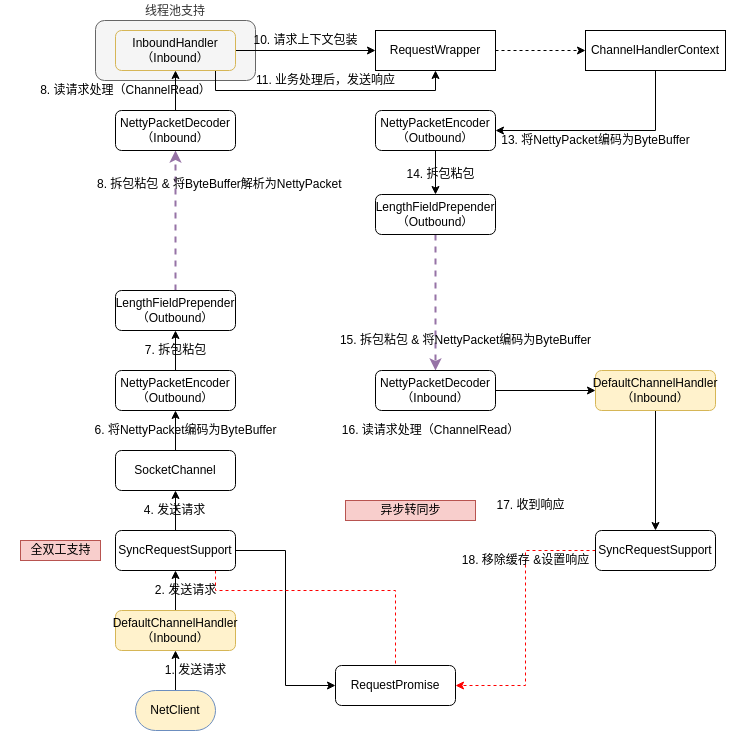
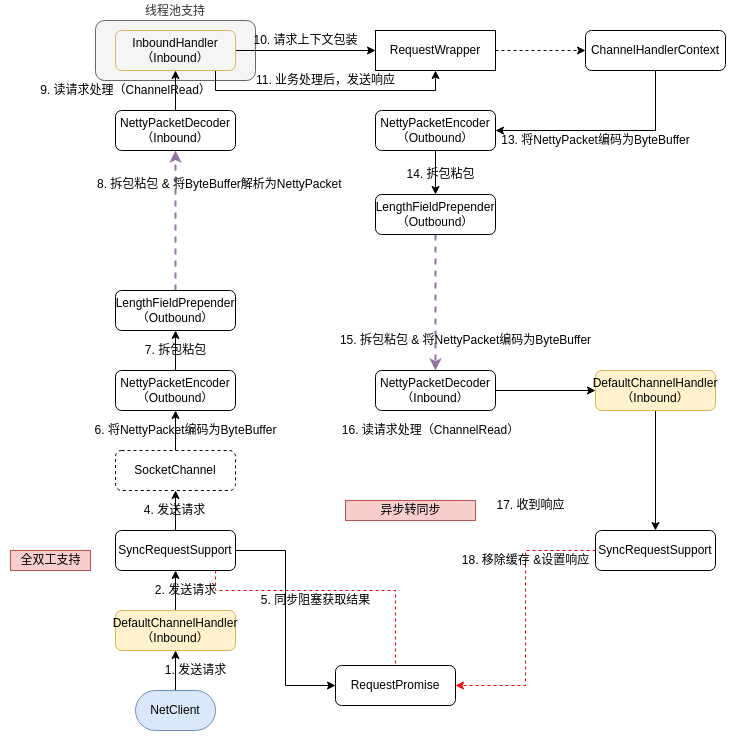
node "ChannelHandlerContext": shape rectangle -> rounded rectangle
node "8. 读请求处理（ChannelRead）": label "8. 读请求处理（ChannelRead）" -> "9. 读请求处理（ChannelRead）"
node "SocketChannel": style solid -> dashed
node "全双工支持": moved (61, 551) -> (51, 561)
node "5. 同步阻塞获取结果": added
node "NetClient": fillcolor #fff2cc -> #dae8fc
